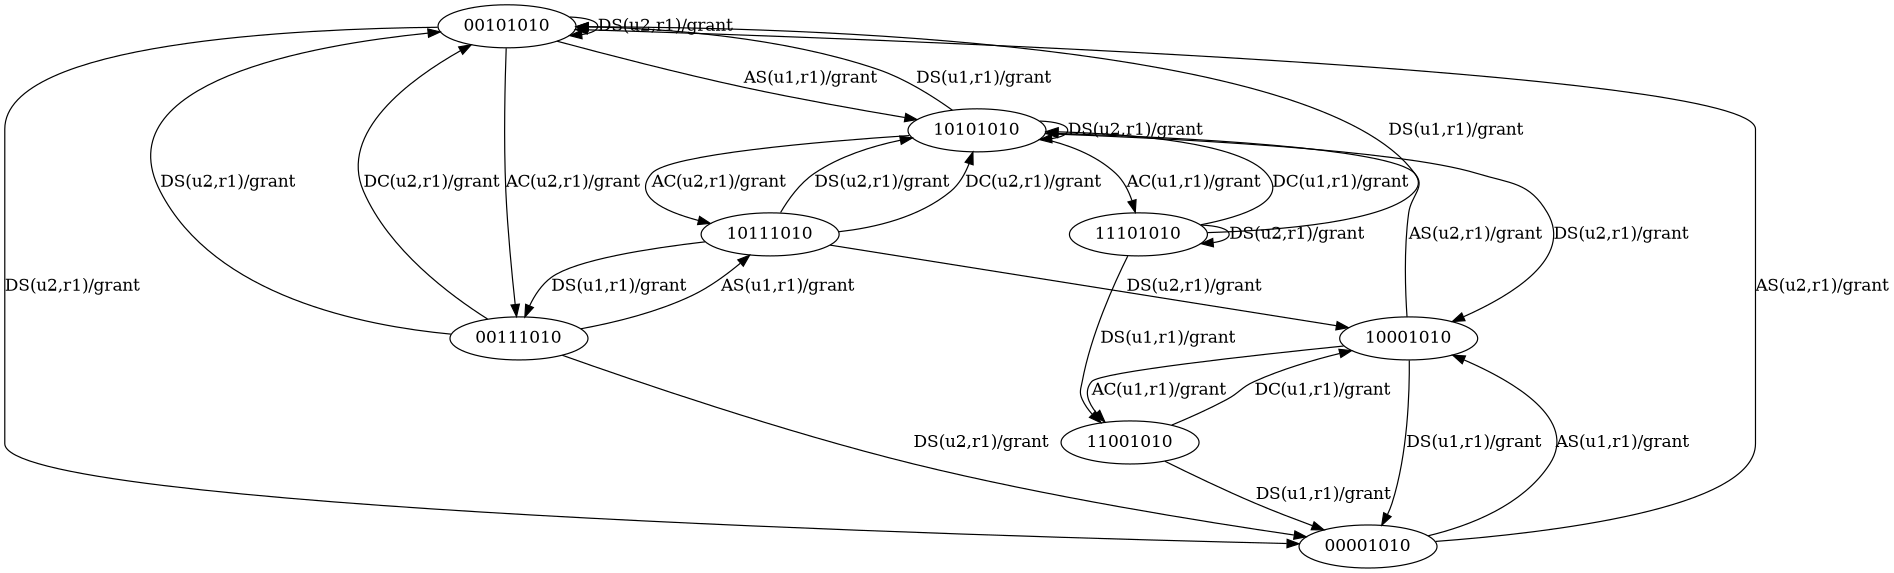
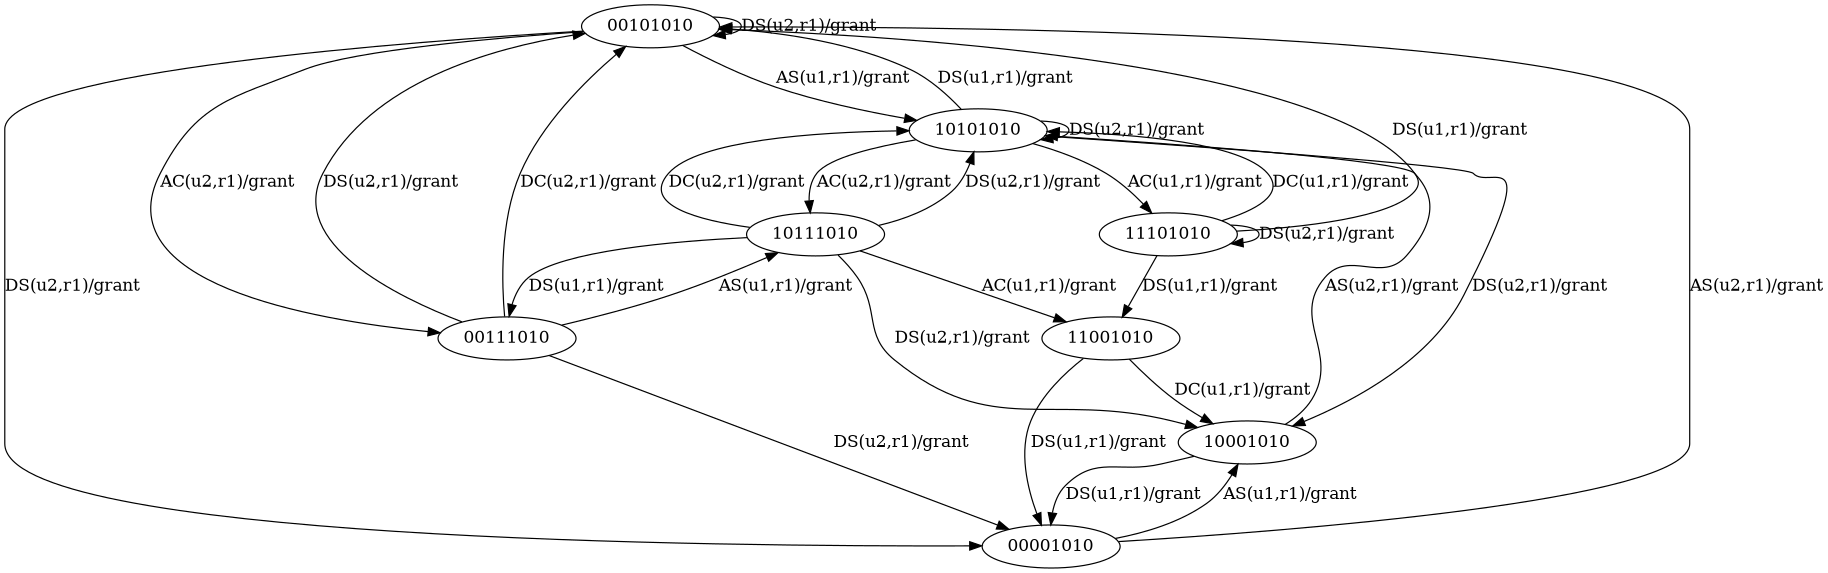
edge "10001010" -> "11001010": now "10111010" -> "11001010"
